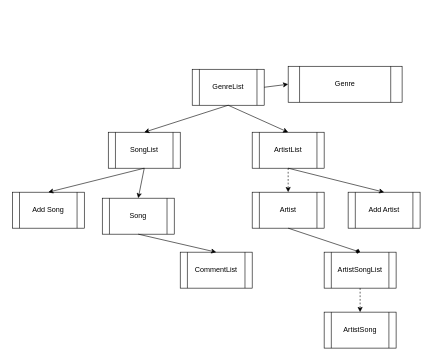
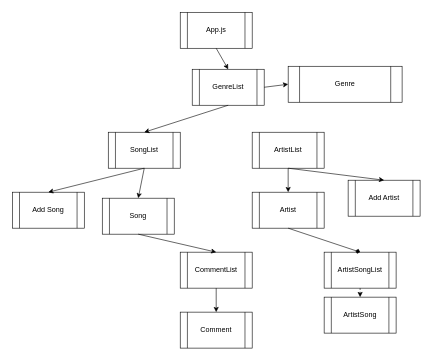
node "App.js": added
edge "App.js" -> "GenreList": added
edge "GenreList" -> "ArtistList": removed
edge "ArtistList" -> "Artist": style dashed -> solid
node "Add Artist": moved (384, 210) -> (384, 198)
edge "CommentList" -> "Comment": added
node "Comment": added
node "ArtistSong": moved (360, 330) -> (360, 315)
